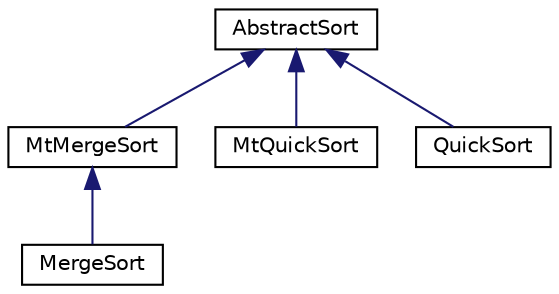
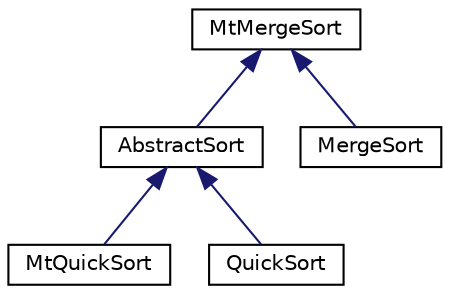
edge "MtMergeSort" -> "AbstractSort": reversed
